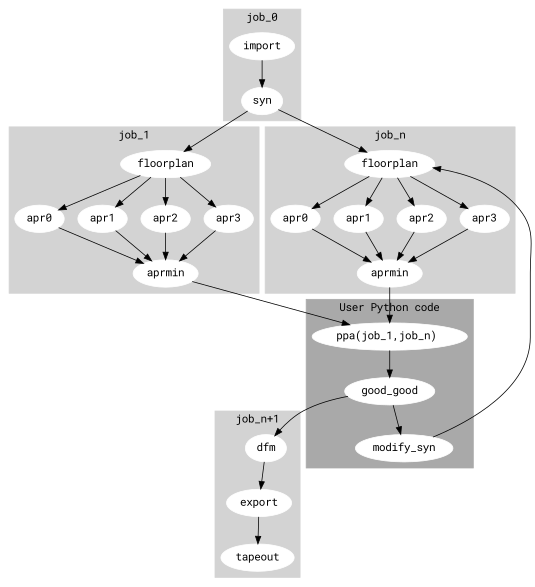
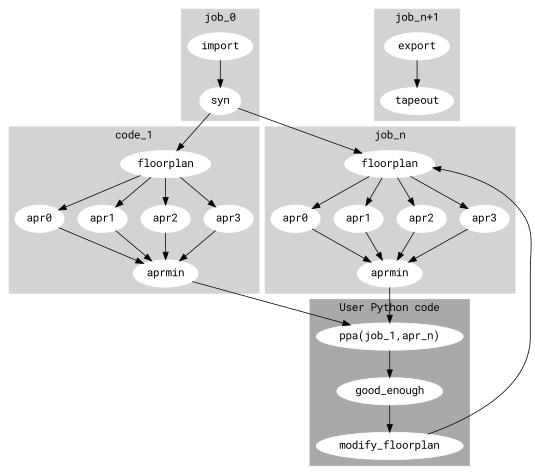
cluster "job_1": label "job_1" -> "code_1"
node "ppa(job_1,job_n)": label "ppa(job_1,job_n)" -> "ppa(job_1,apr_n)"
node "good_good": label "good_good" -> "good_enough"
node "dfm": removed
node "modify_syn": label "modify_syn" -> "modify_floorplan"
